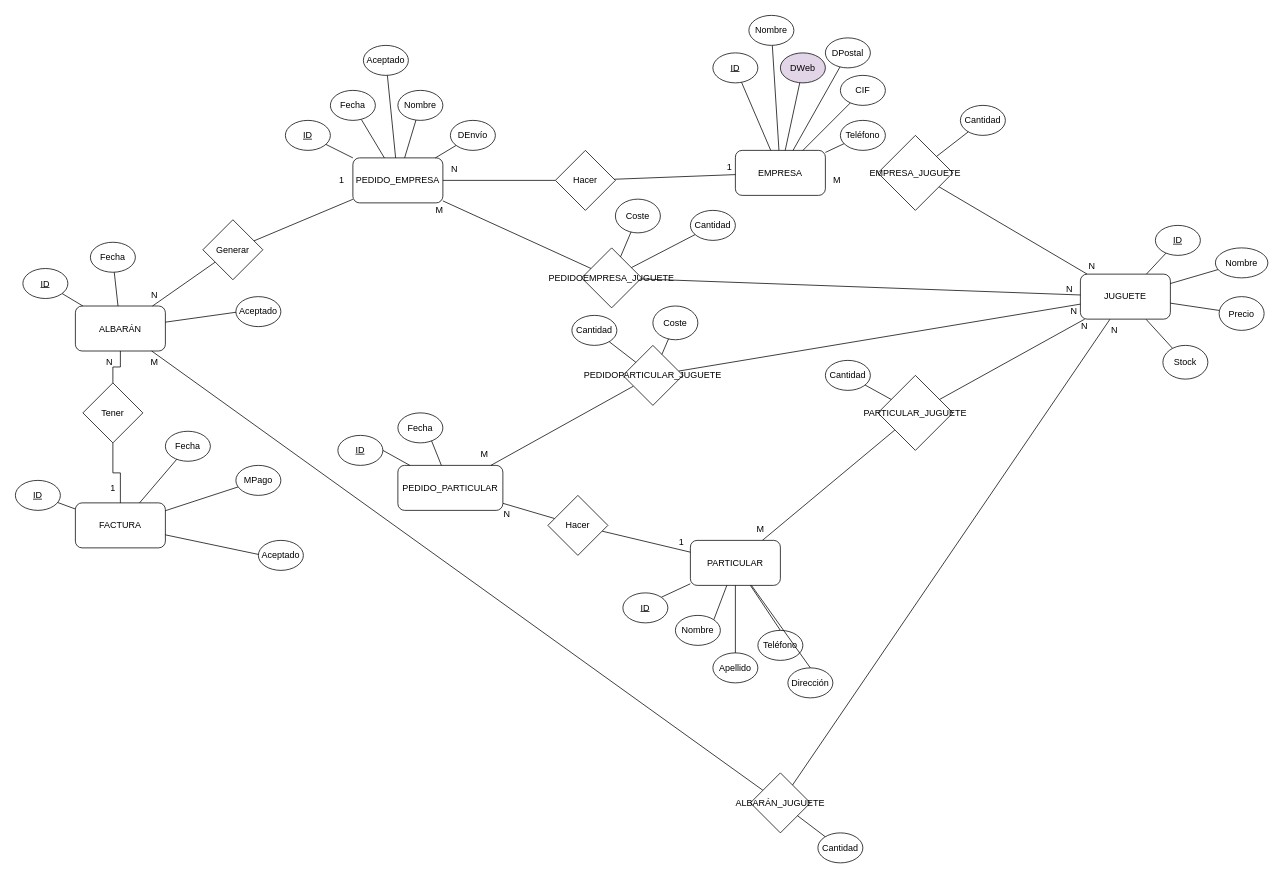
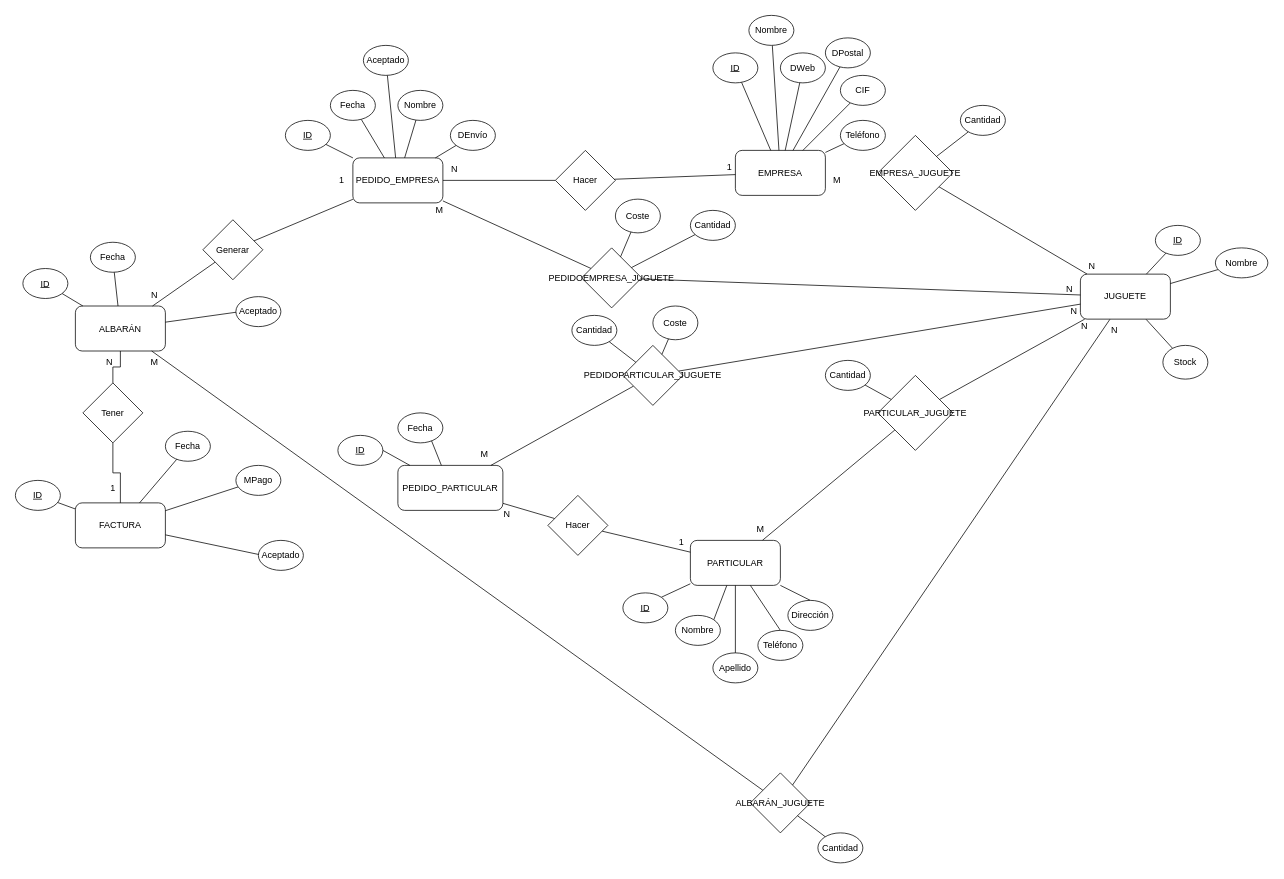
node "DWeb": fillcolor #e1d5e7 -> #ffffff
edge "JUGUETE" -- "Precio": removed
node "Precio": removed
node "Dirección": moved (810, 683) -> (810, 615)
